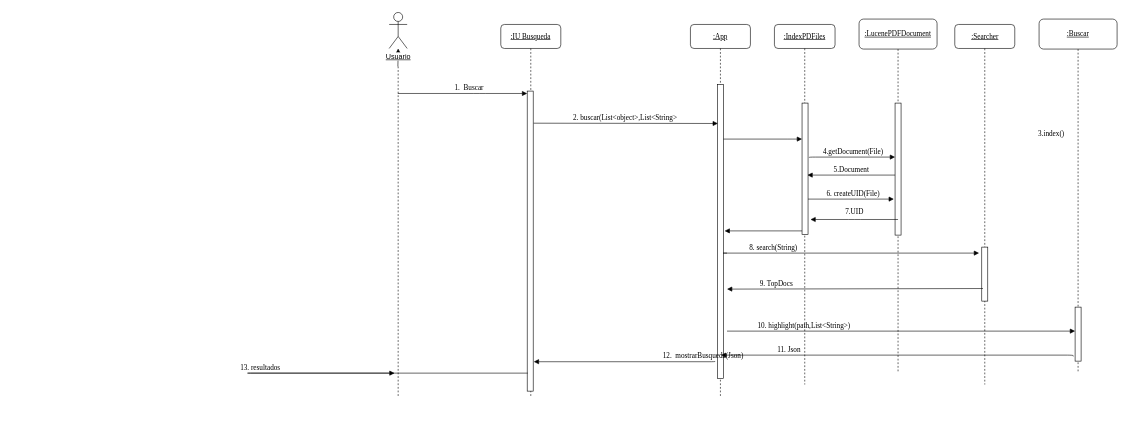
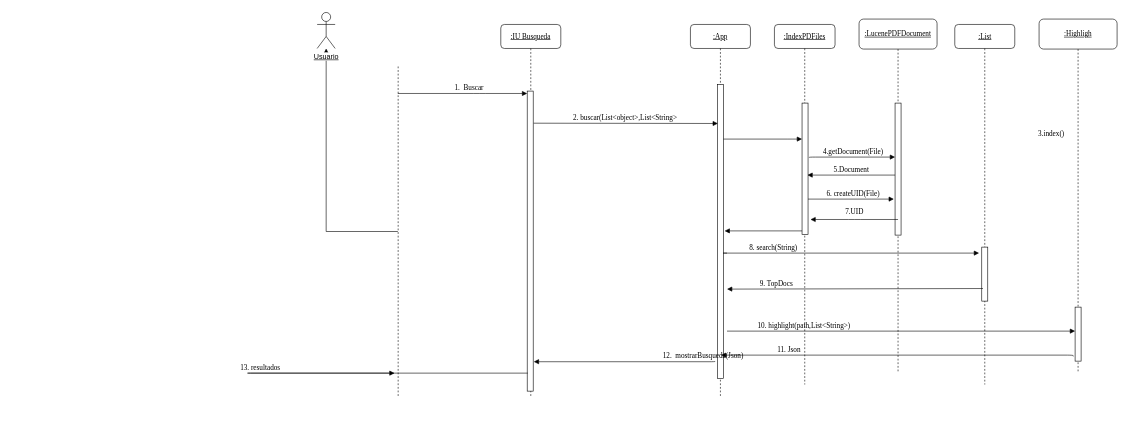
node "Usuario": moved (398, 30) -> (326, 30)
node ":Buscar": label ":Buscar" -> ":Highligh"
node ":Searcher": label ":Searcher" -> ":List"
